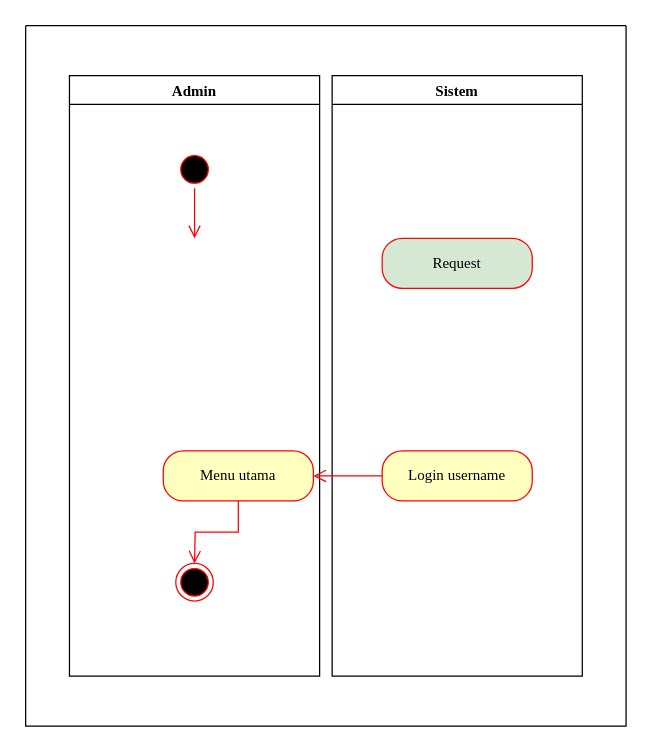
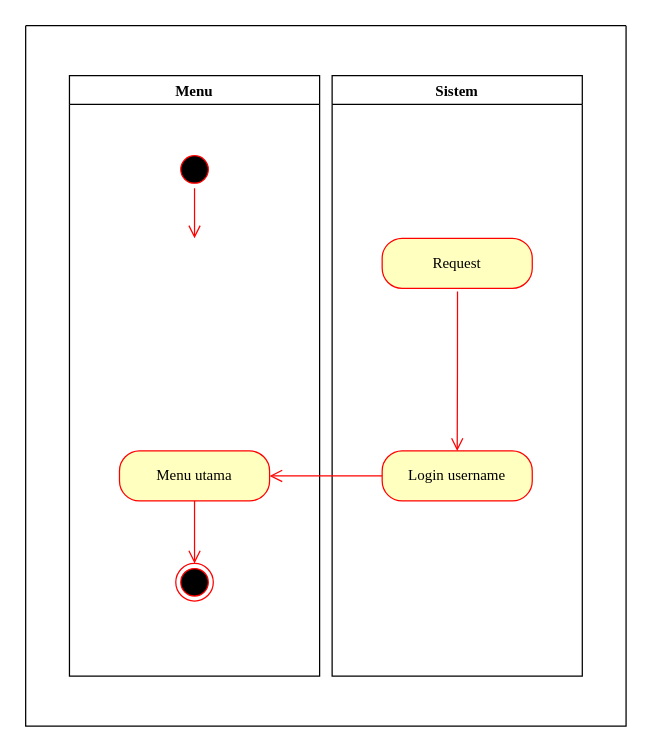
node "Admin": label "Admin" -> "Menu"
node "Request": fillcolor #d5e8d4 -> #ffffc0
edge "Request" -> "Login username": added
node "Menu utama": moved (238, 476) -> (194, 476)
